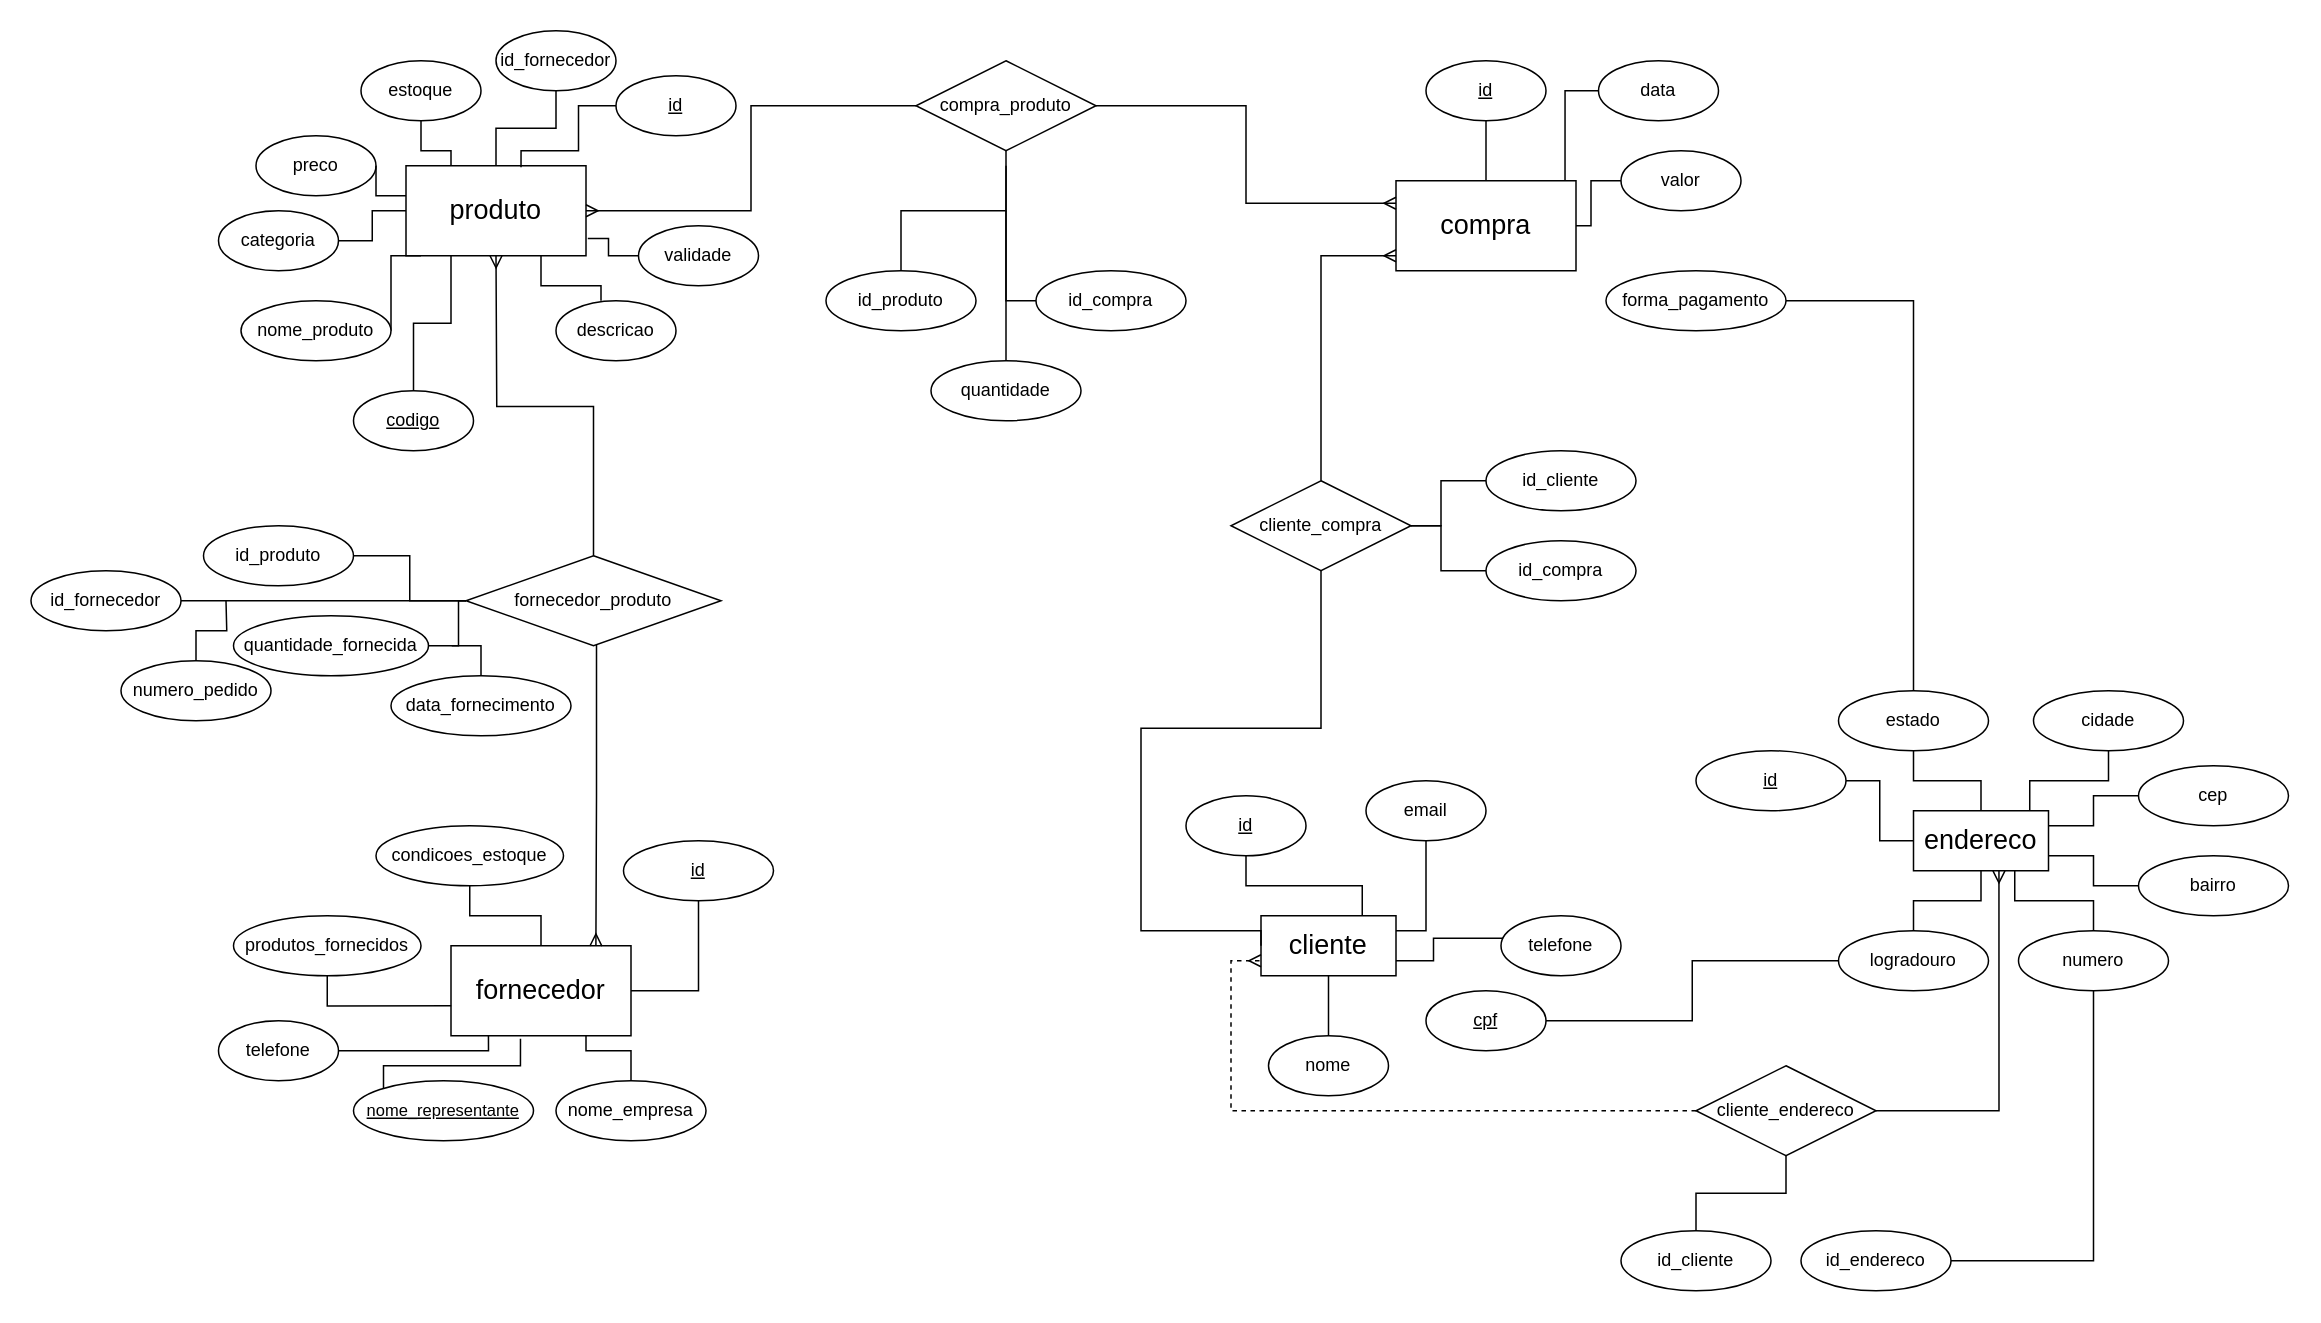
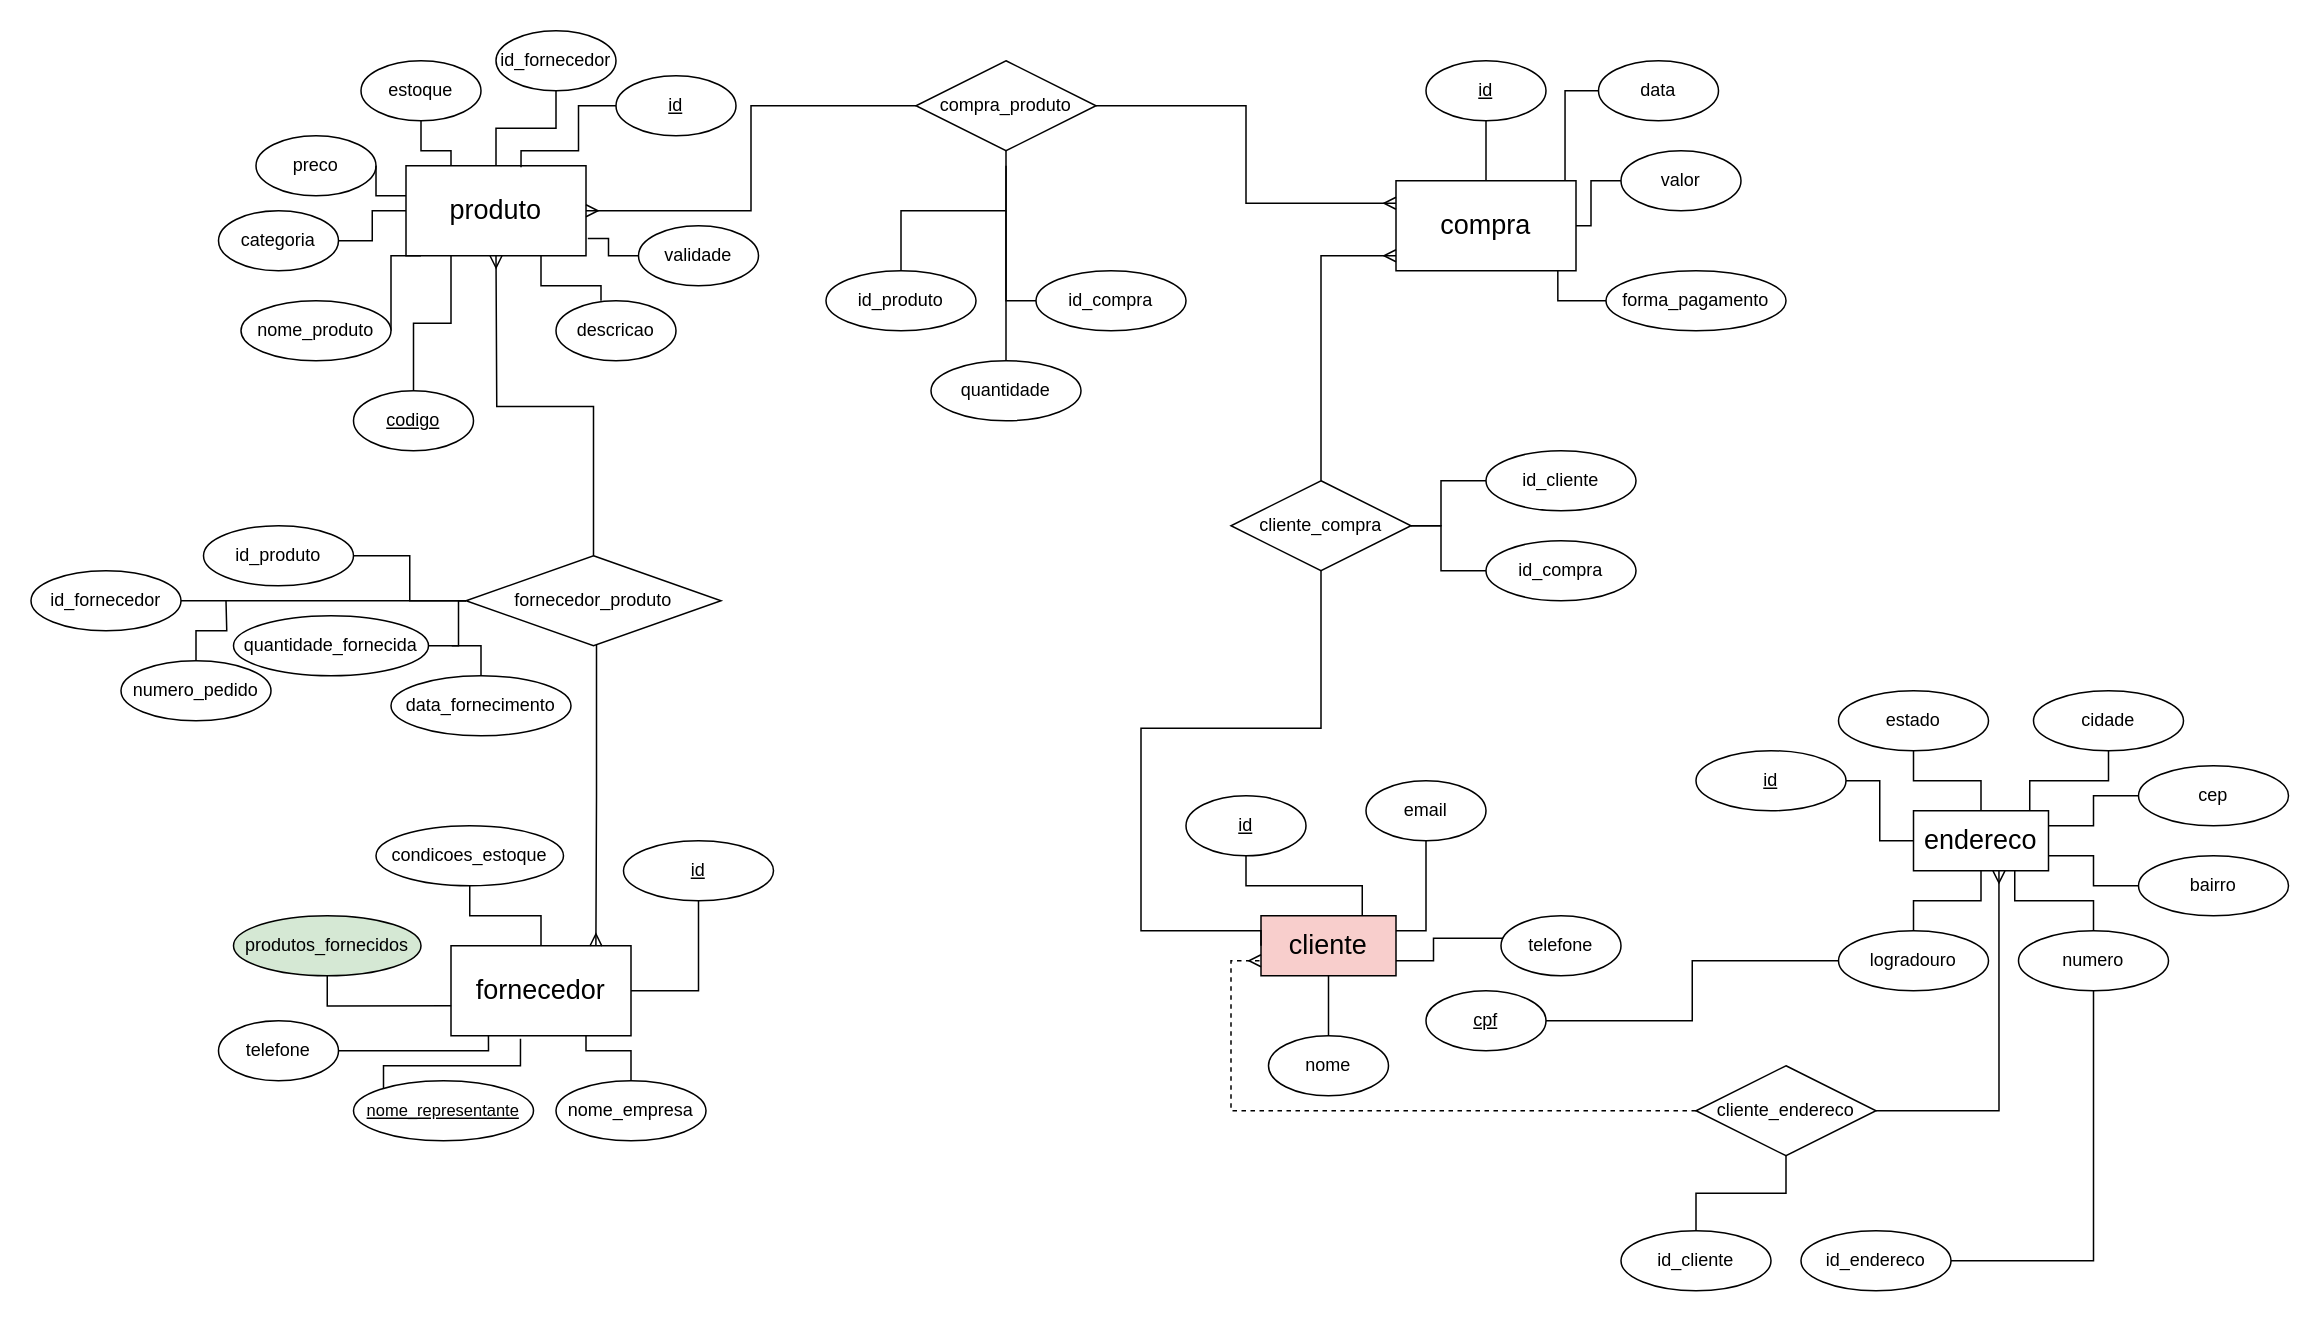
edge "forma_pagamento" -- "estado": now "forma_pagamento" -- "compra"
node "produtos_fornecidos": fillcolor #ffffff -> #d5e8d4
node "cliente": fillcolor #ffffff -> #f8cecc
